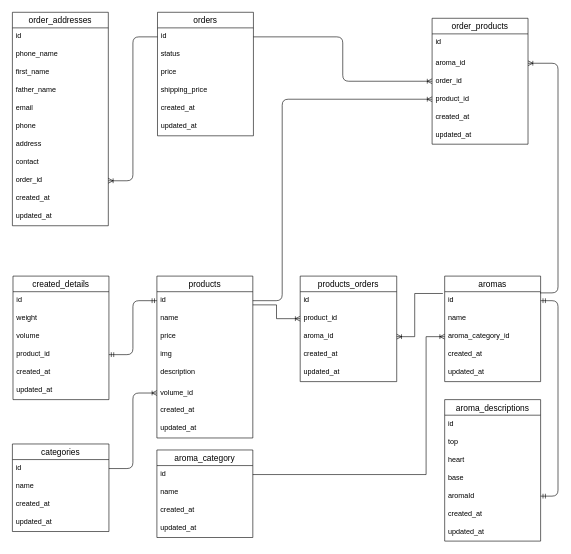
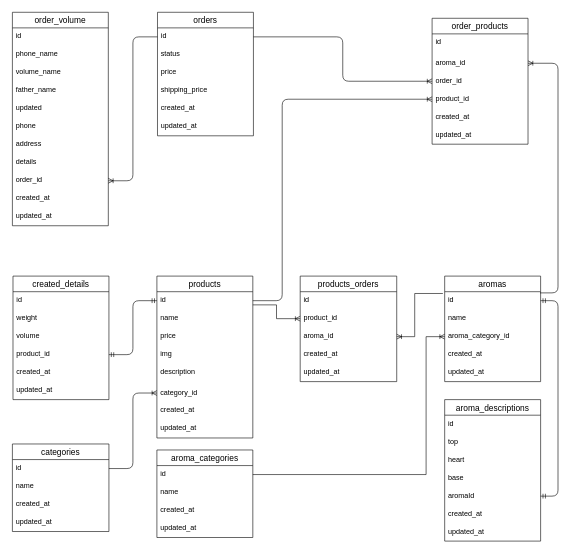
node "order_addresses": label "order_addresses" -> "order_volume"
node "first_name": label "first_name" -> "volume_name"
node "email": label "email" -> "updated"
node "contact": label "contact" -> "details"
node "volume_id": label "volume_id" -> "category_id"
node "aroma_category": label "aroma_category" -> "aroma_categories"
